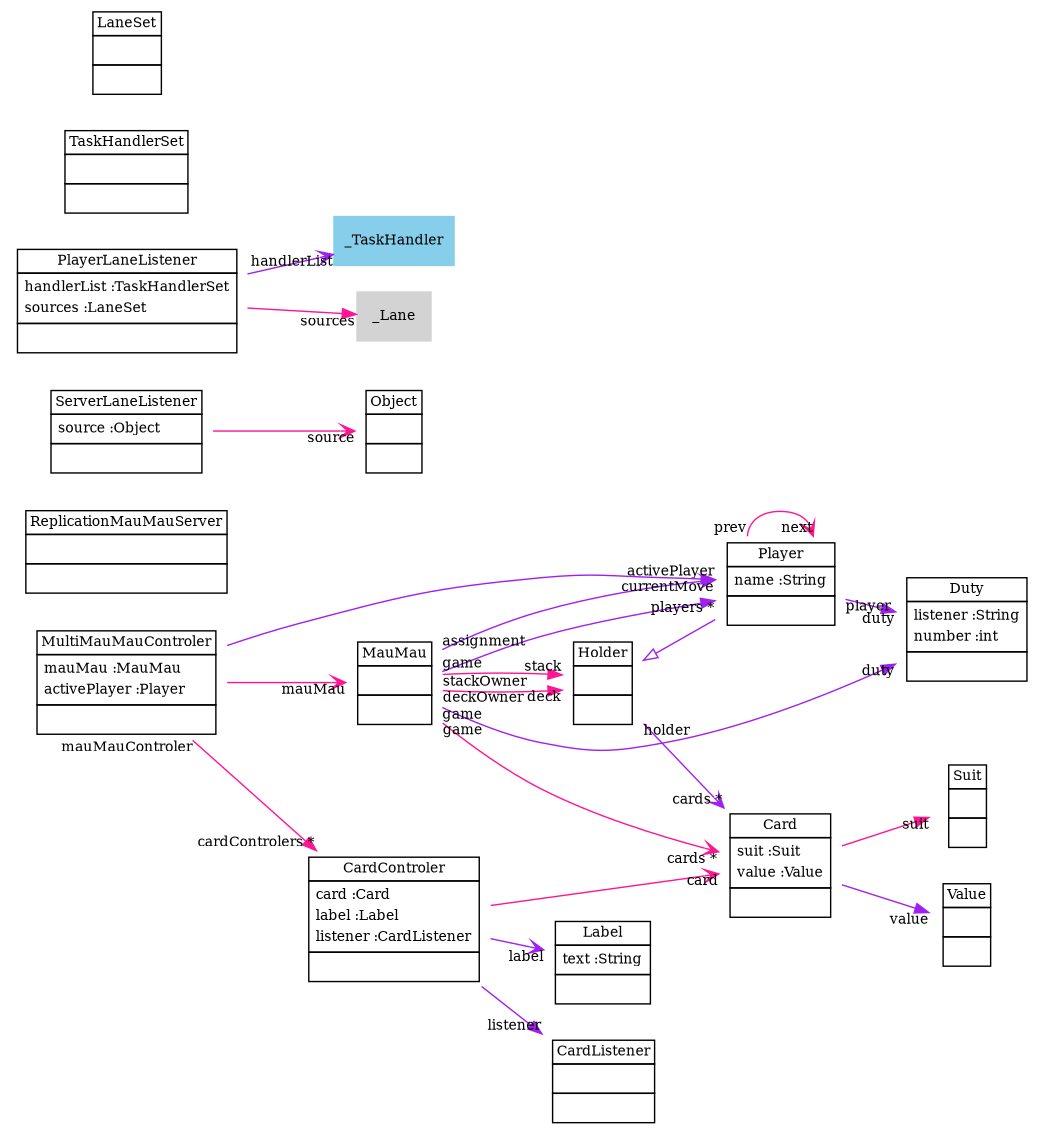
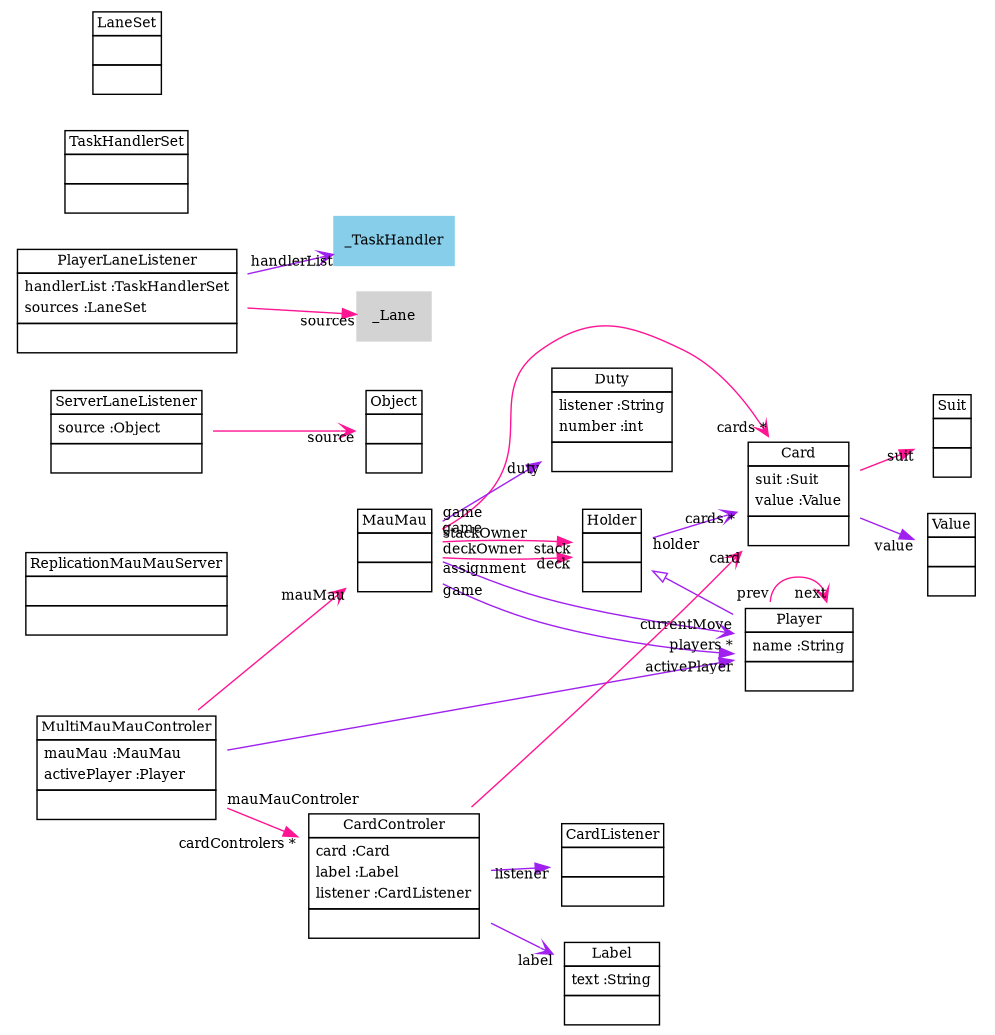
edge "Player" -> "Duty": removed
